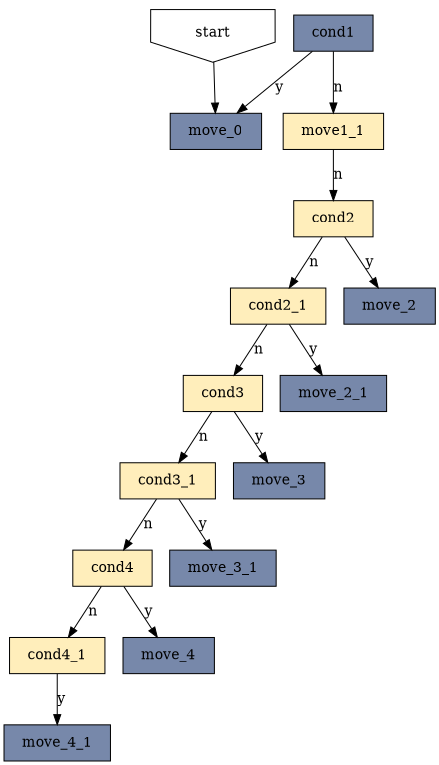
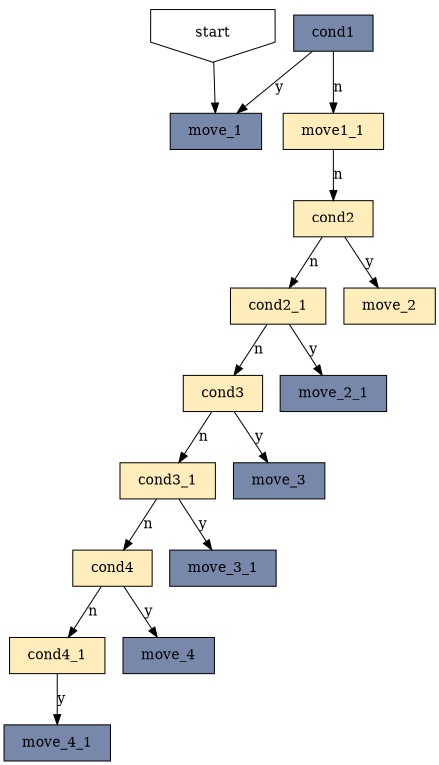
node "move_0": label "move_0" -> "move_1"
node "move_2": fillcolor #7788aa -> #ffeebb
